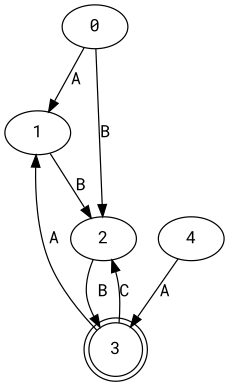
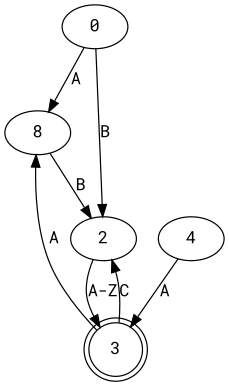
node "1": label "1" -> "8"
edge "2" -> "3": label "B" -> "A-Z"
